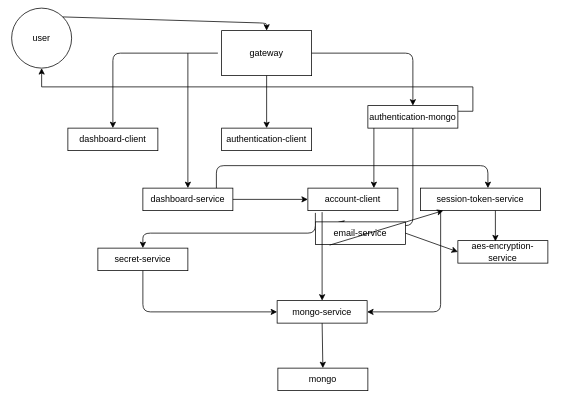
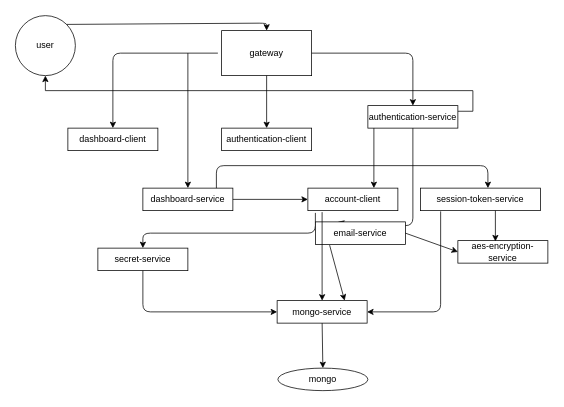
node "user": moved (42, 38) -> (45, 45)
node "authentication-mongo": label "authentication-mongo" -> "authentication-service"
edge "email-service" -> "session-token-service": now "email-service" -> "mongo-service"
node "mongo": shape rectangle -> ellipse
